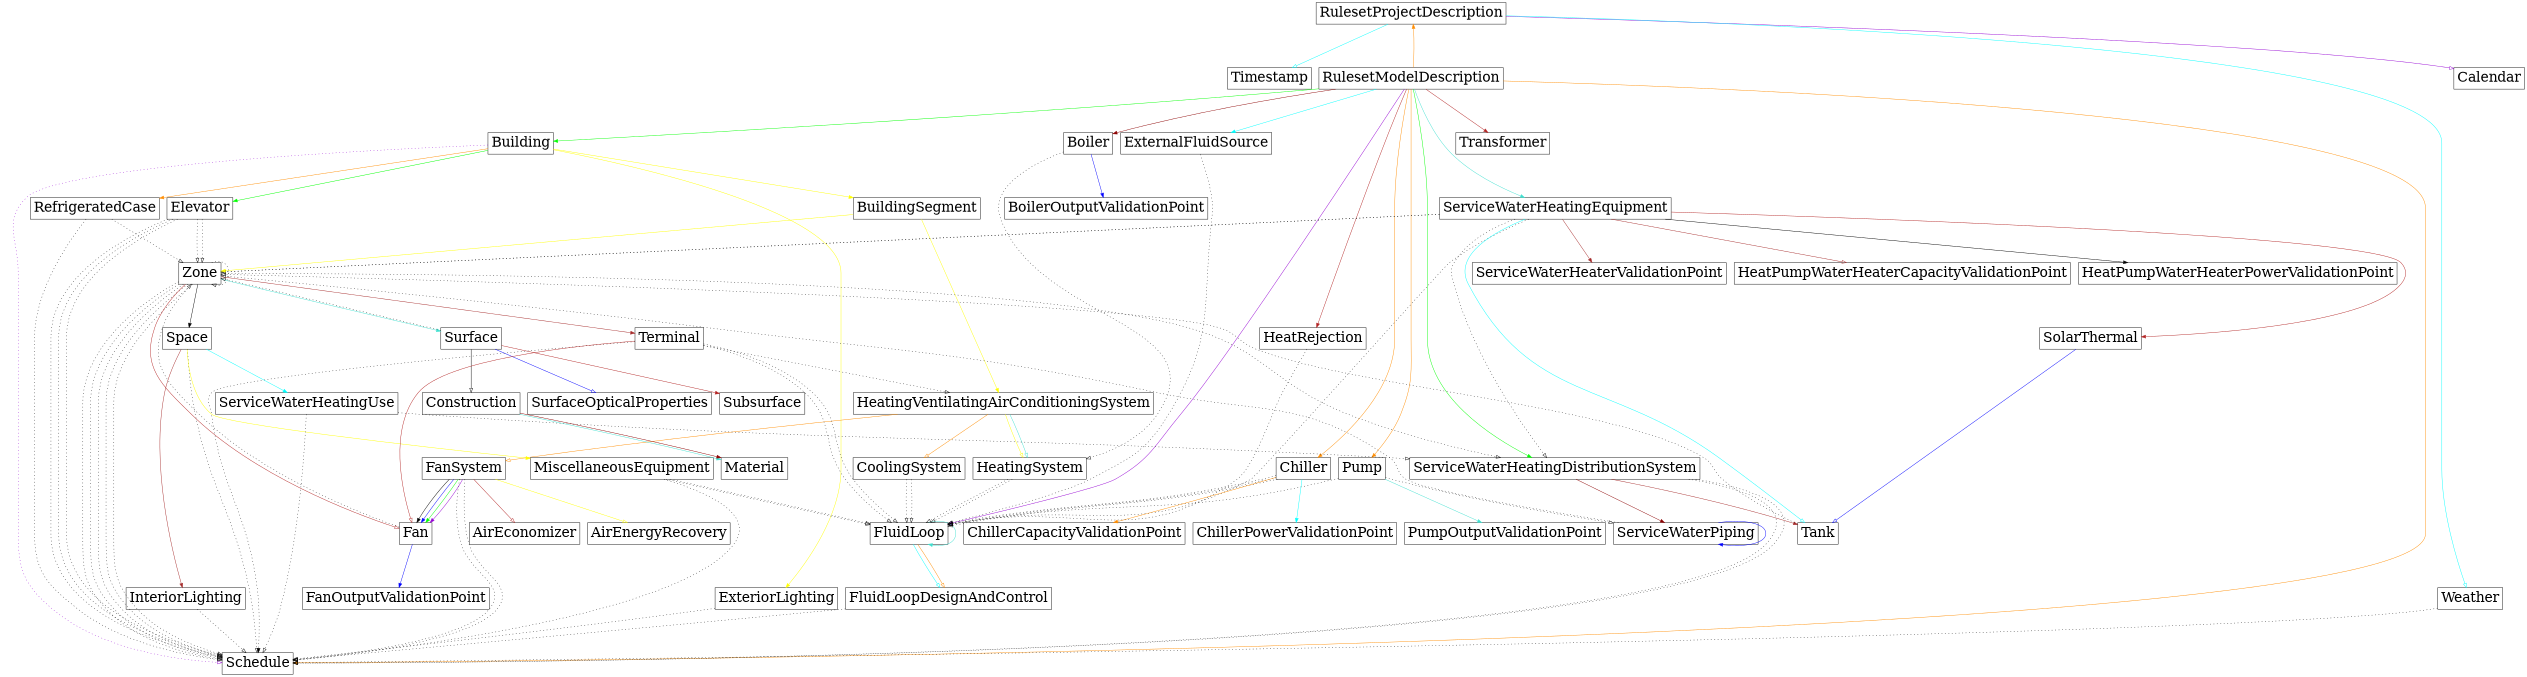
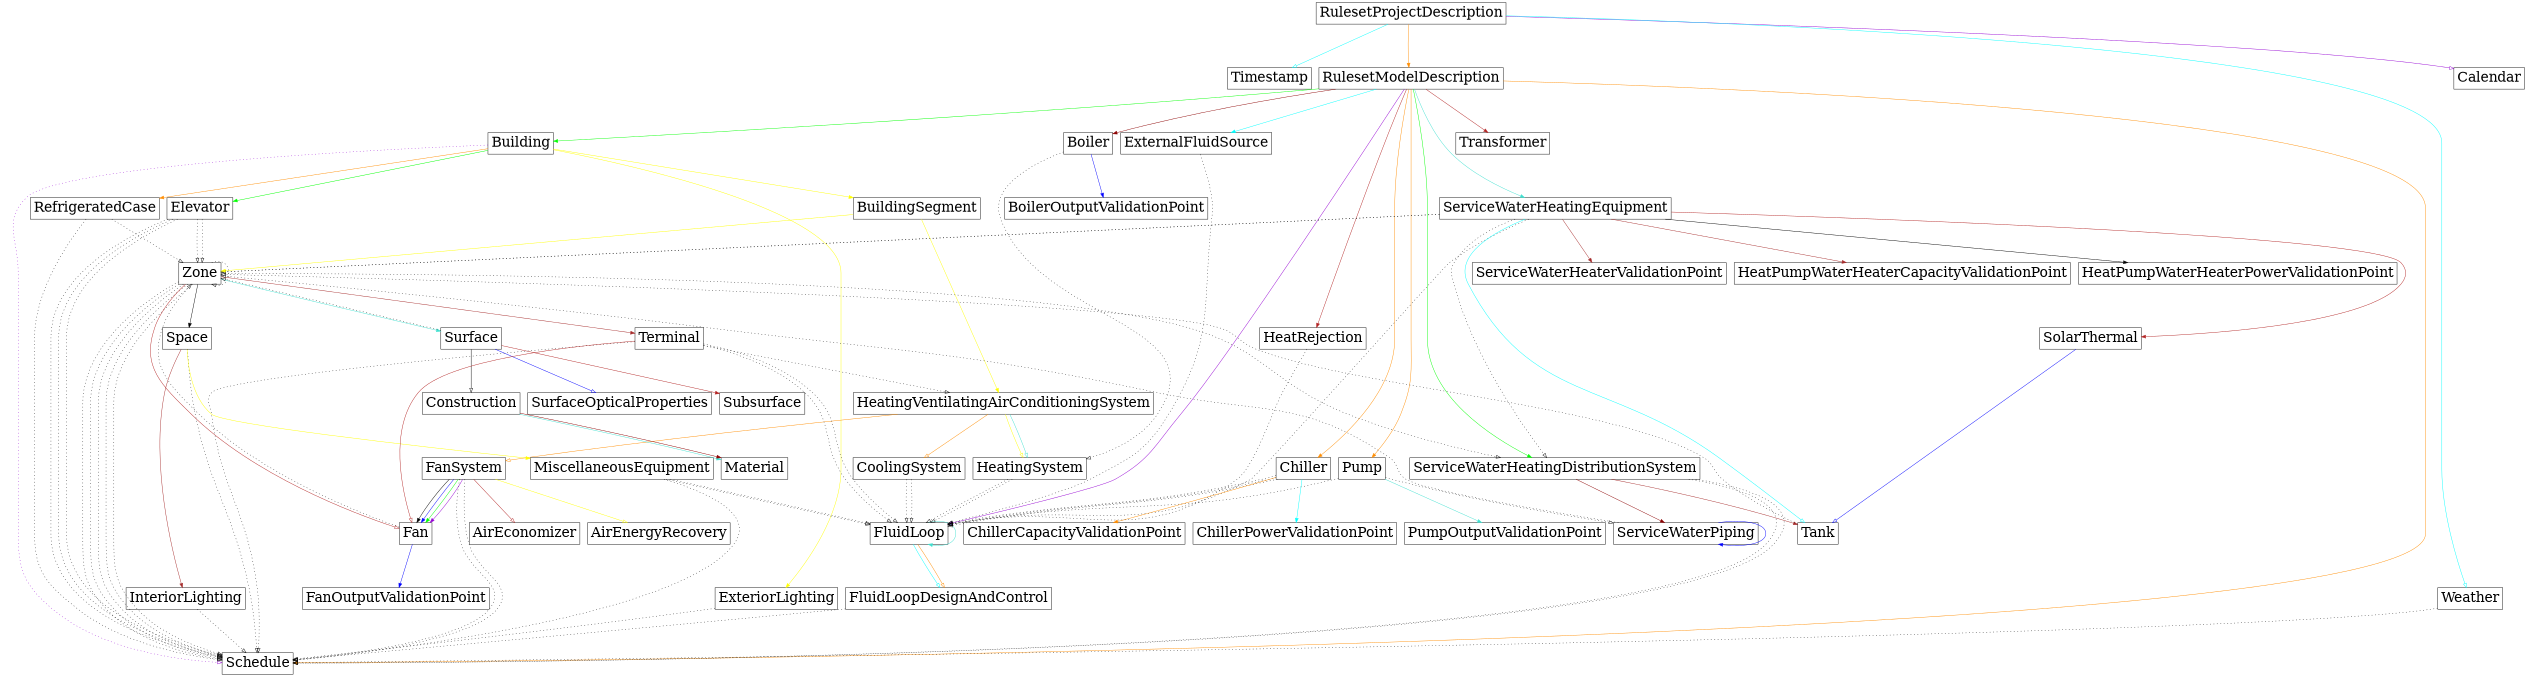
edge "RulesetModelDescription" -> "RulesetProjectDescription": reversed
edge "ServiceWaterHeatingEquipment" -> "HeatPumpWaterHeaterCapacityValidationPoint": arrowhead empty -> normal
edge "Terminal" -> "Schedule": arrowhead normal -> empty
node "ServiceWaterHeatingUse": removed
